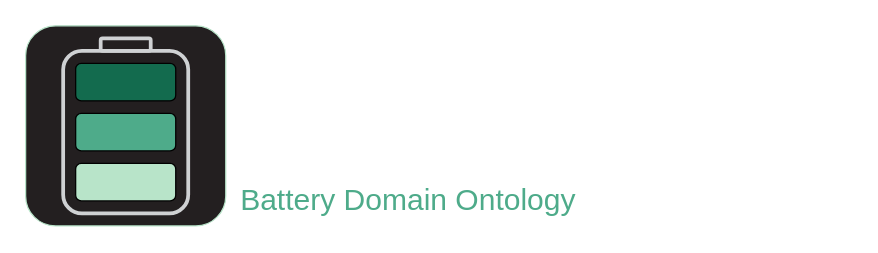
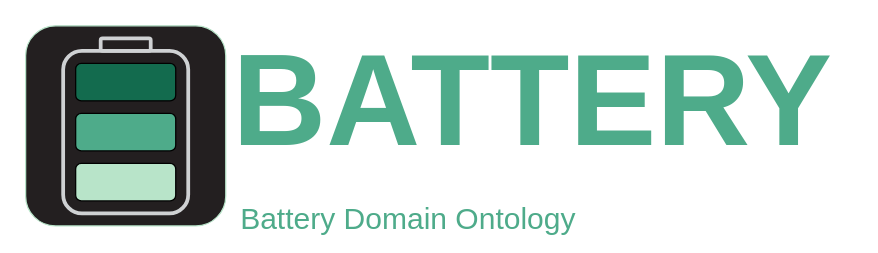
node "BATTERY": added
node "Battery Domain Ontology": moved (544, 201) -> (544, 219)
